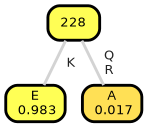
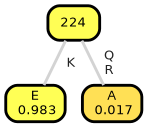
node "228": label "228" -> "224"
